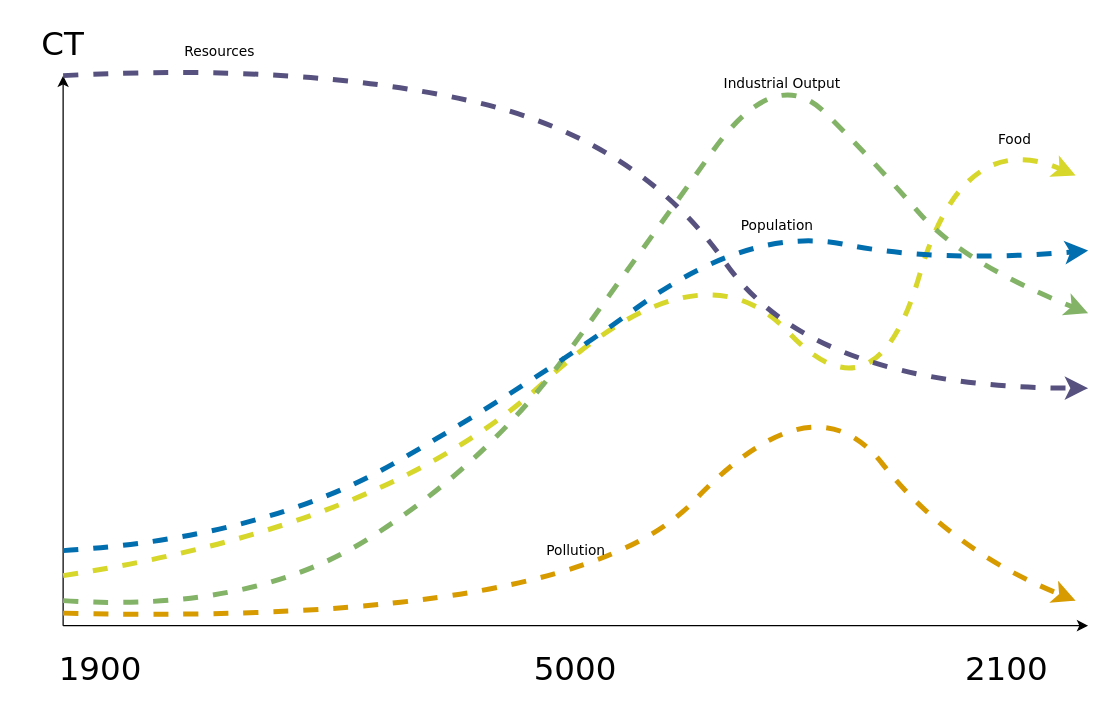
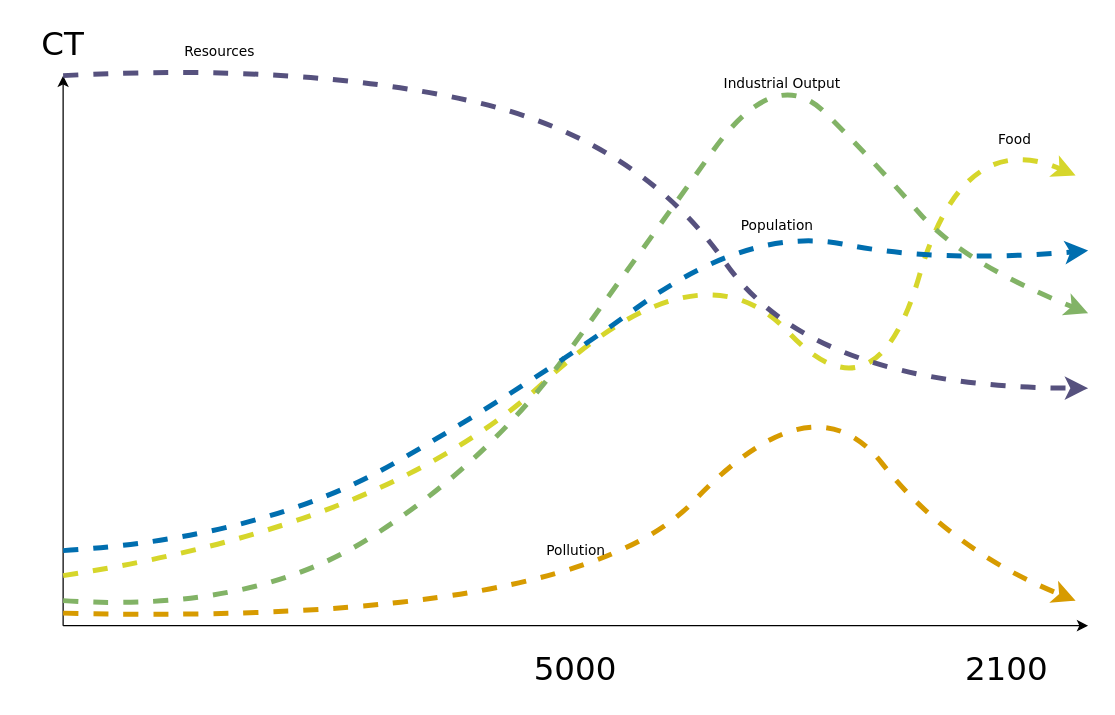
node "1900": removed
